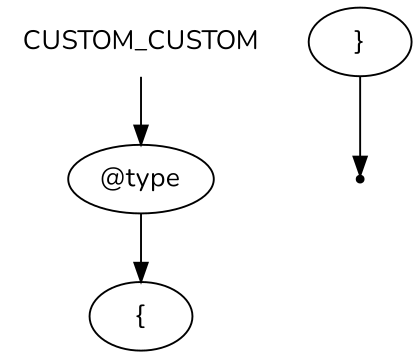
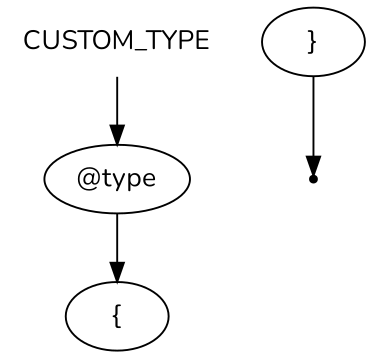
node "CUSTOM_CUSTOM": label "CUSTOM_CUSTOM" -> "CUSTOM_TYPE"
